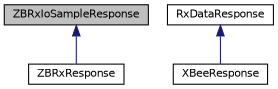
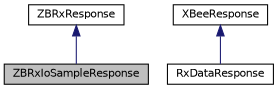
edge "ZBRxResponse" -> "ZBRxIoSampleResponse": reversed
edge "XBeeResponse" -> "RxDataResponse": reversed
